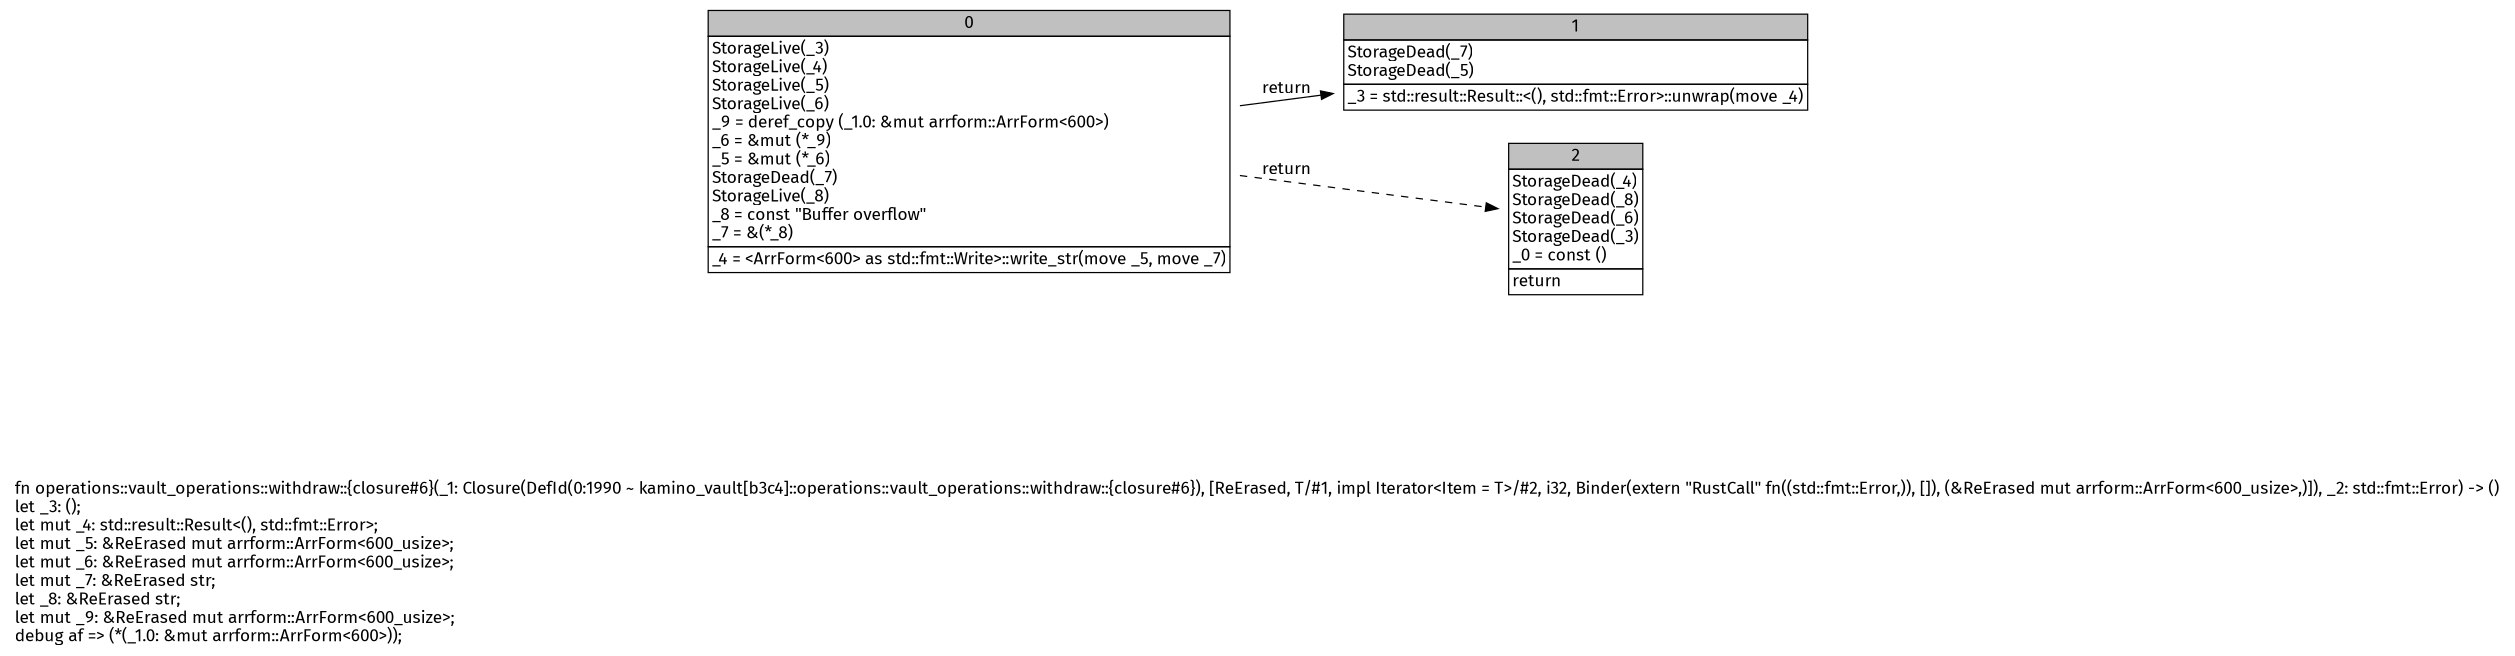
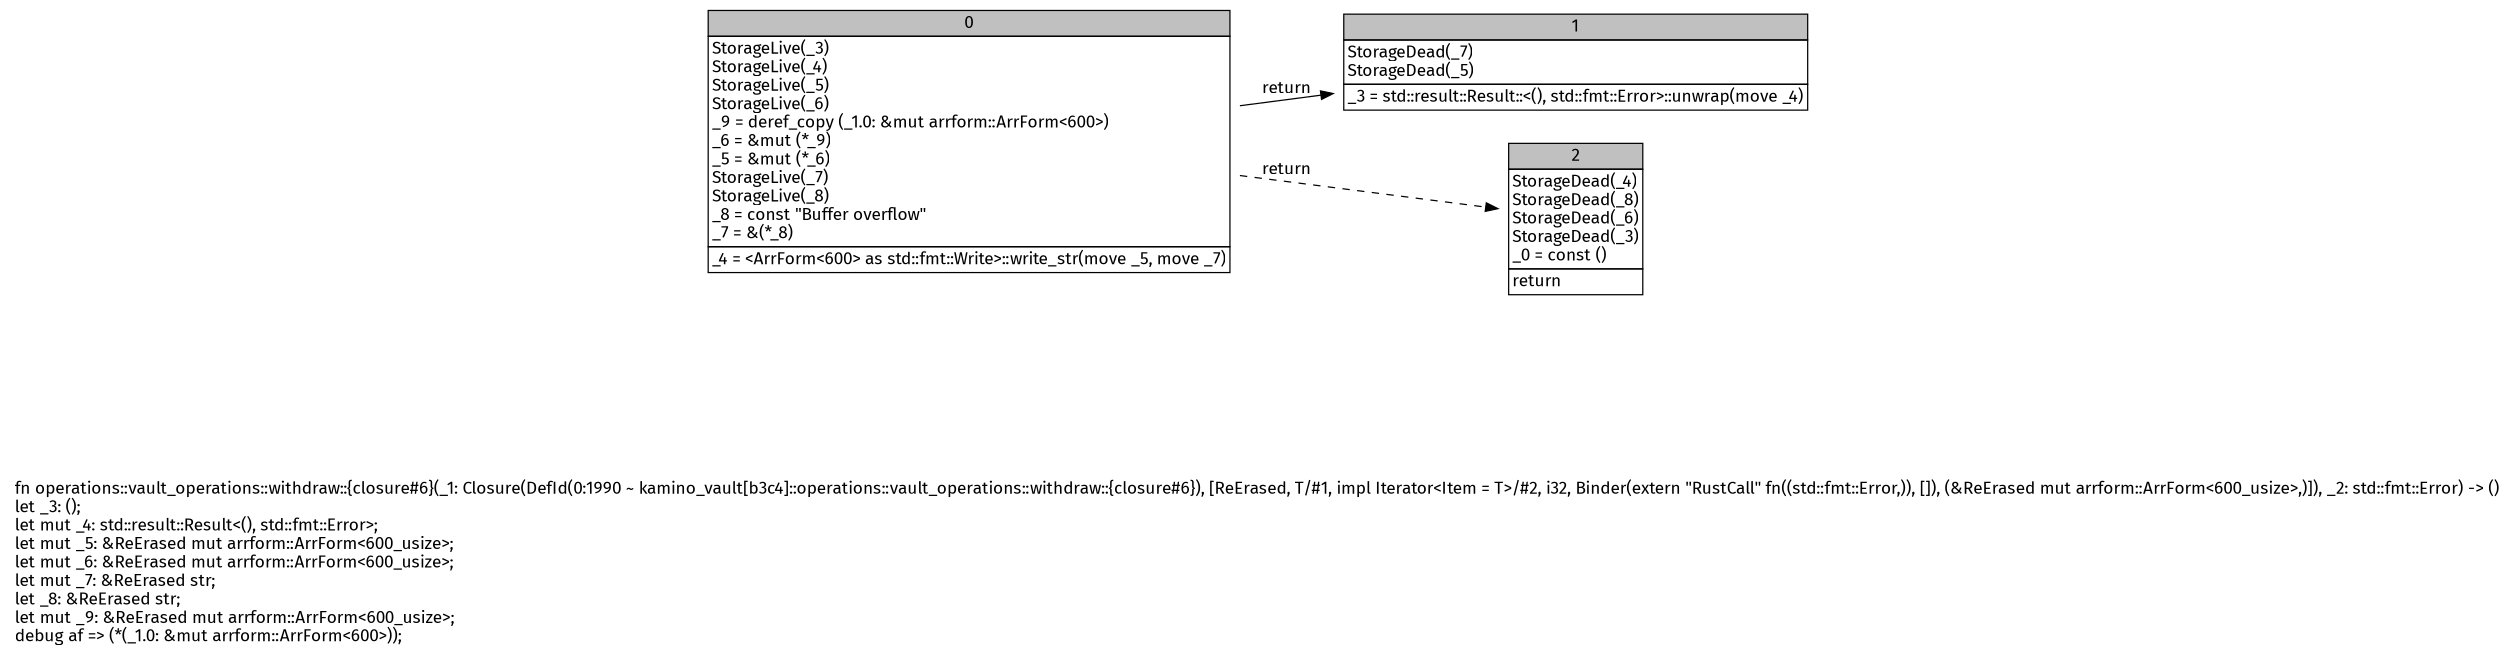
node "0": text "StorageDead(_7)" -> "StorageLive(_7)"
